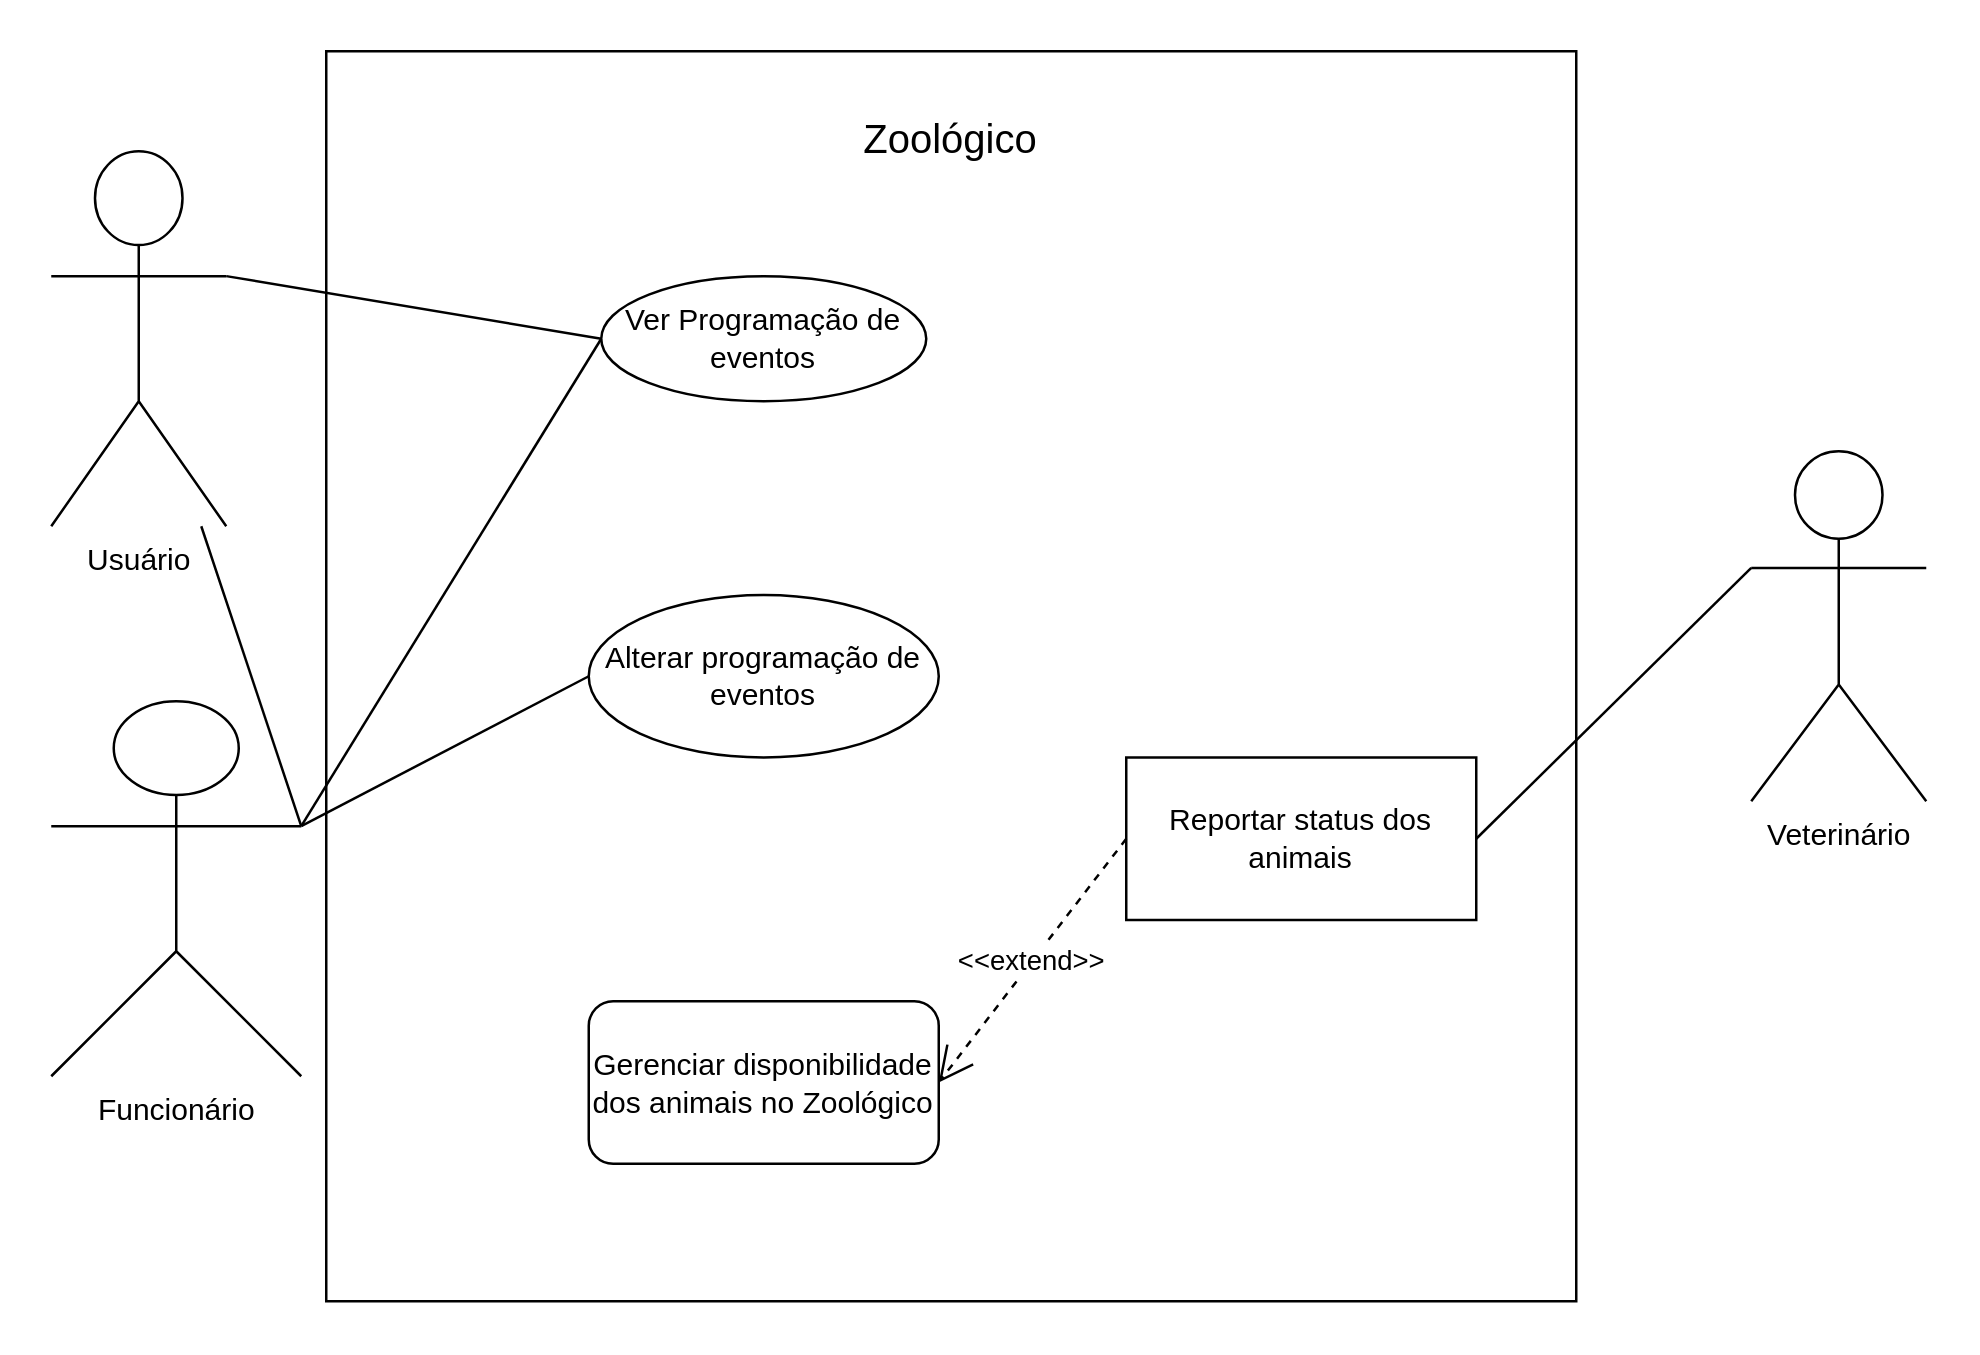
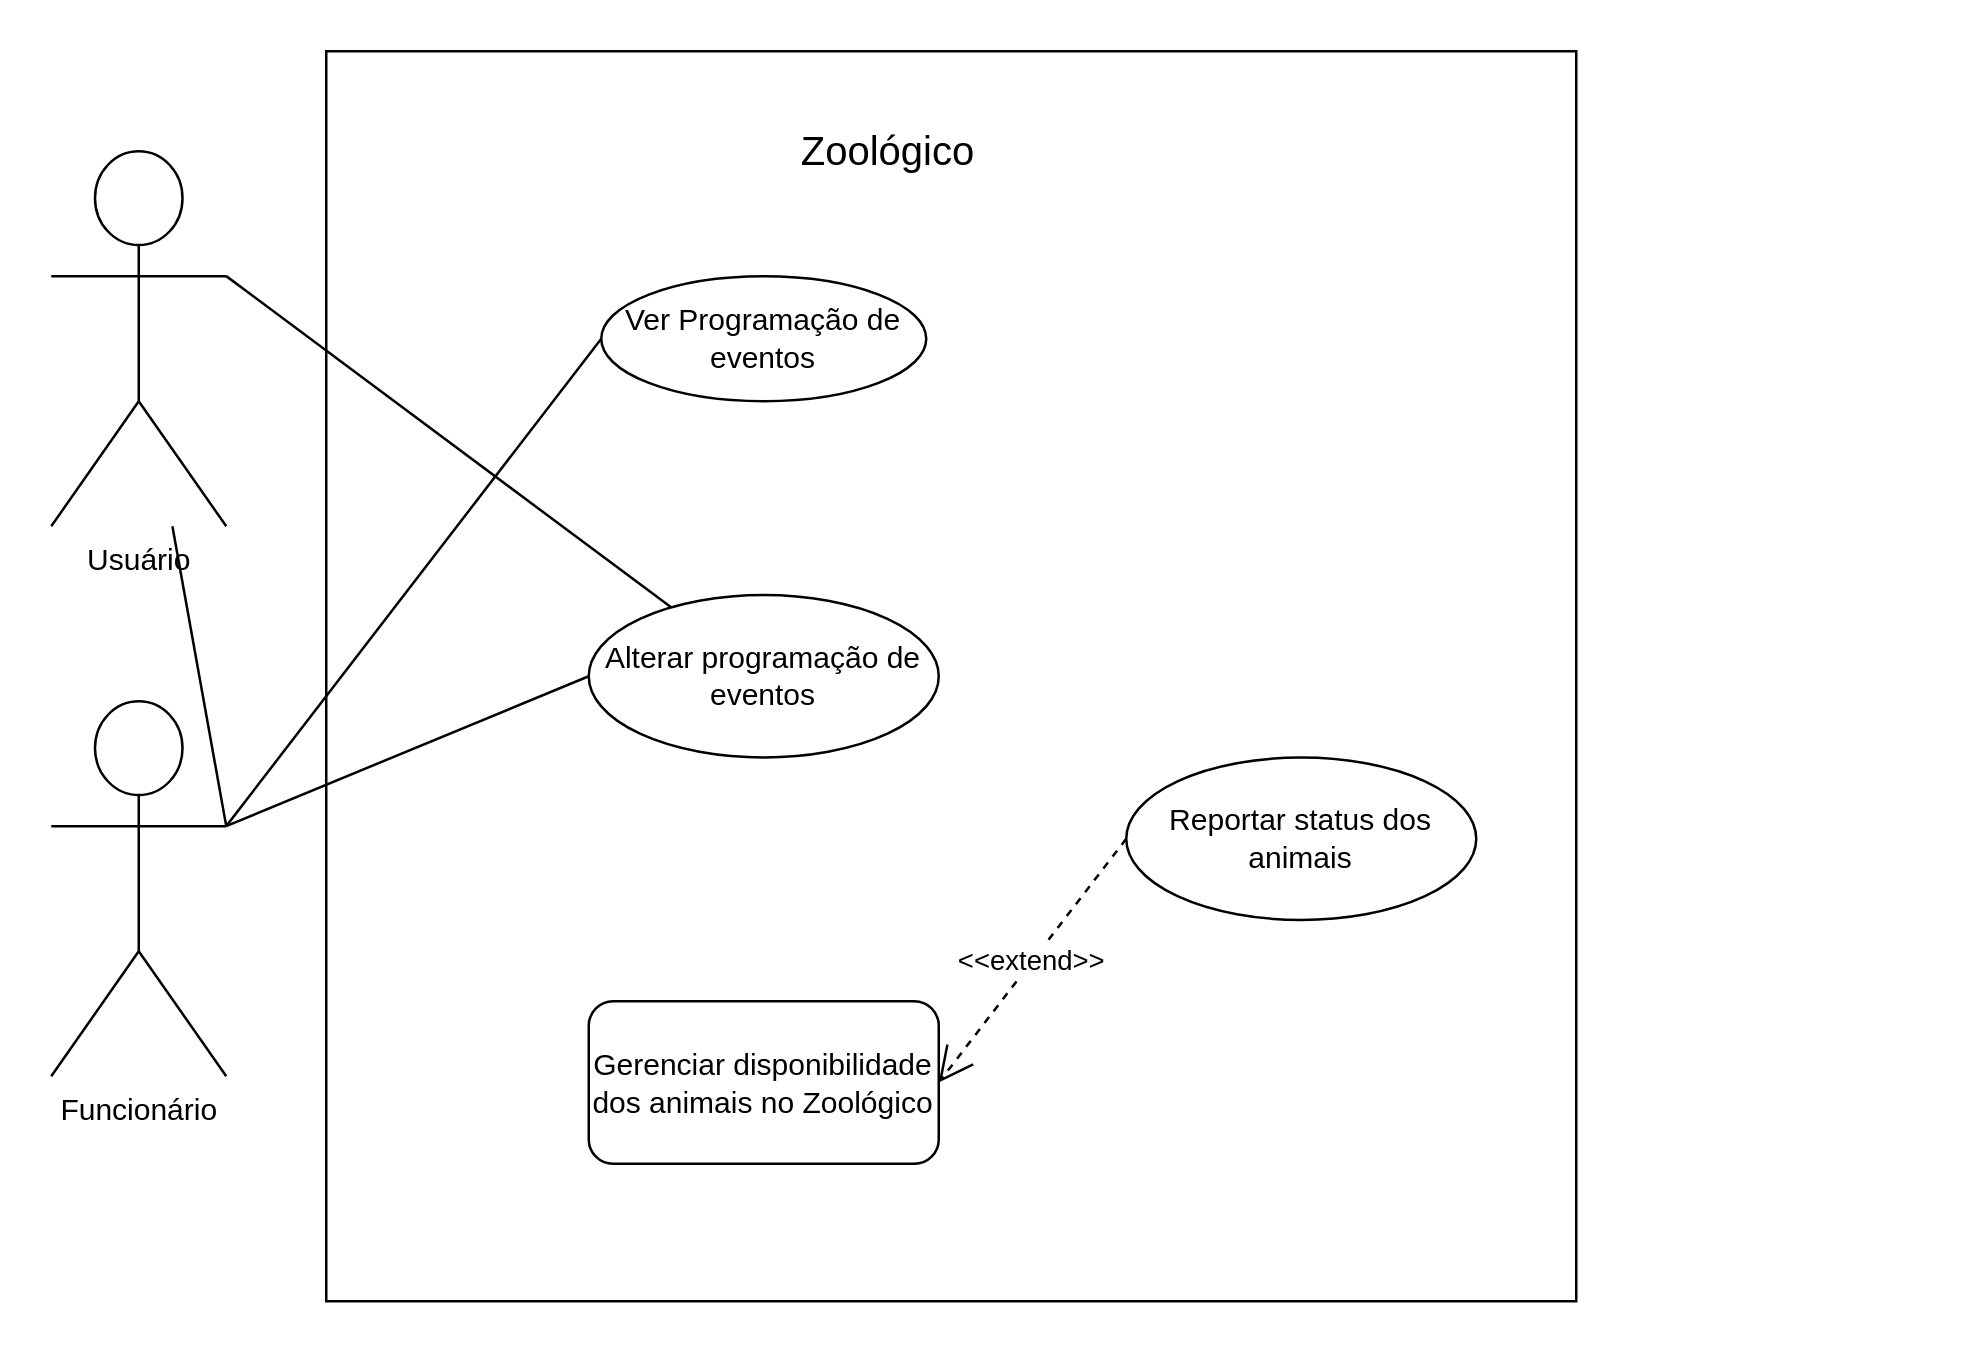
node "Zoológico": moved (951, 139) -> (889, 151)
edge "Usuário" -- "Ver Programação de eventos": now "Usuário" -- "Alterar programação de eventos"
node "Veterinário": removed
edge "Veterinário" -- "Reportar status dos animais": removed
node "Reportar status dos animais": shape rectangle -> ellipse
node "Funcionário": size 250x375 -> 175x375
